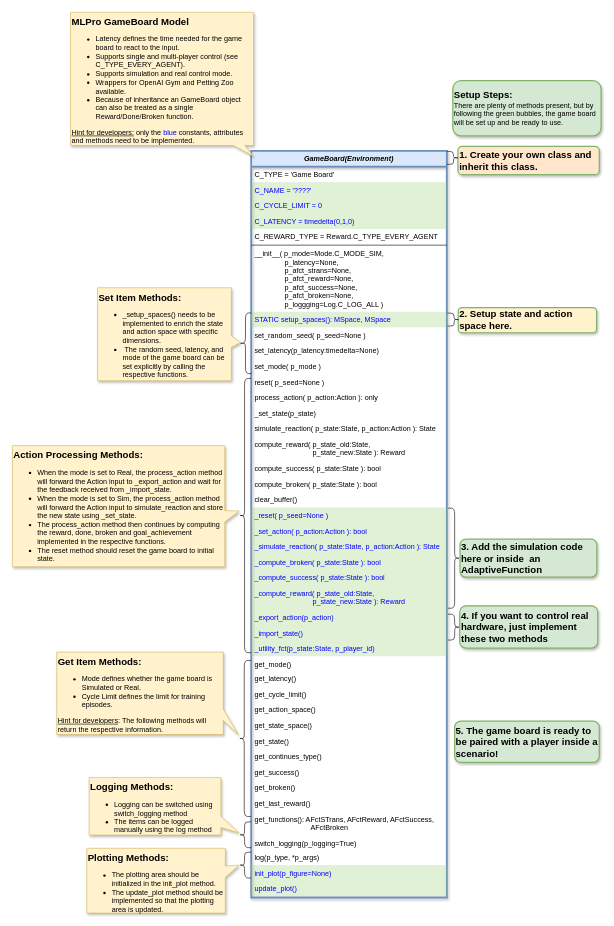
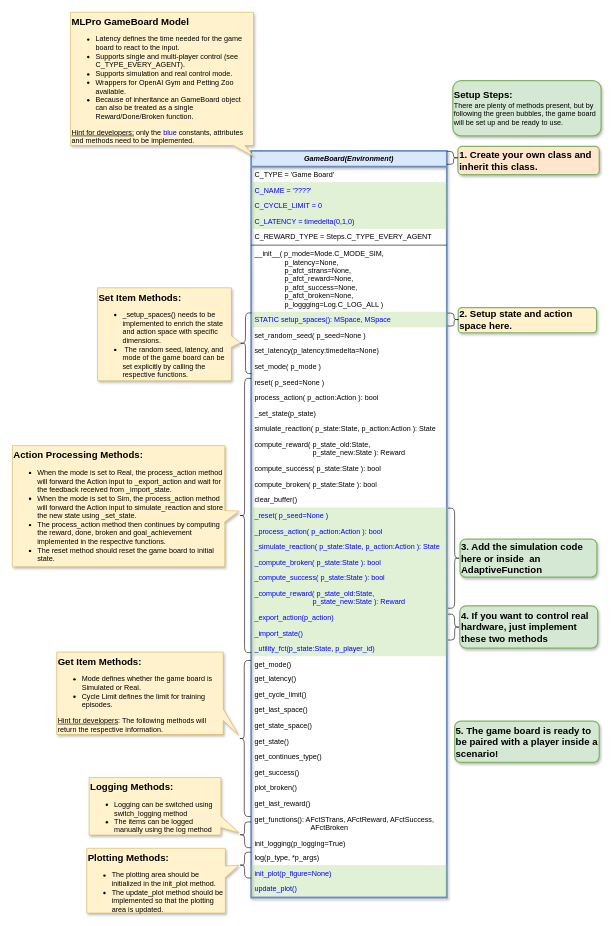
node "C_REWARD_TYPE = Reward.C_TYPE_EVERY_AGENT": label "C_REWARD_TYPE = Reward.C_TYPE_EVERY_AGENT" -> "C_REWARD_TYPE = Steps.C_TYPE_EVERY_AGENT"
node "process_action( p_action:Action ): only": label "process_action( p_action:Action ): only" -> "process_action( p_action:Action ): bool"
node "_set_action( p_action:Action ): bool": label "_set_action( p_action:Action ): bool" -> "_process_action( p_action:Action ): bool"
node "get_action_space()": label "get_action_space()" -> "get_last_space()"
node "get_broken()": label "get_broken()" -> "plot_broken()"
node "switch_logging(p_logging=True)": label "switch_logging(p_logging=True)" -> "init_logging(p_logging=True)"
